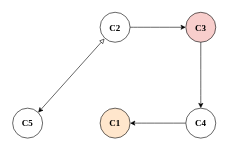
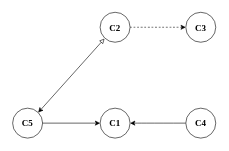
edge "C2" -> "C3": style solid -> dashed
node "C3": fillcolor #f8cecc -> #ffffff
edge "C3" -> "C4": removed
edge "C5" -> "C1": added
node "C1": fillcolor #ffe6cc -> #ffffff
